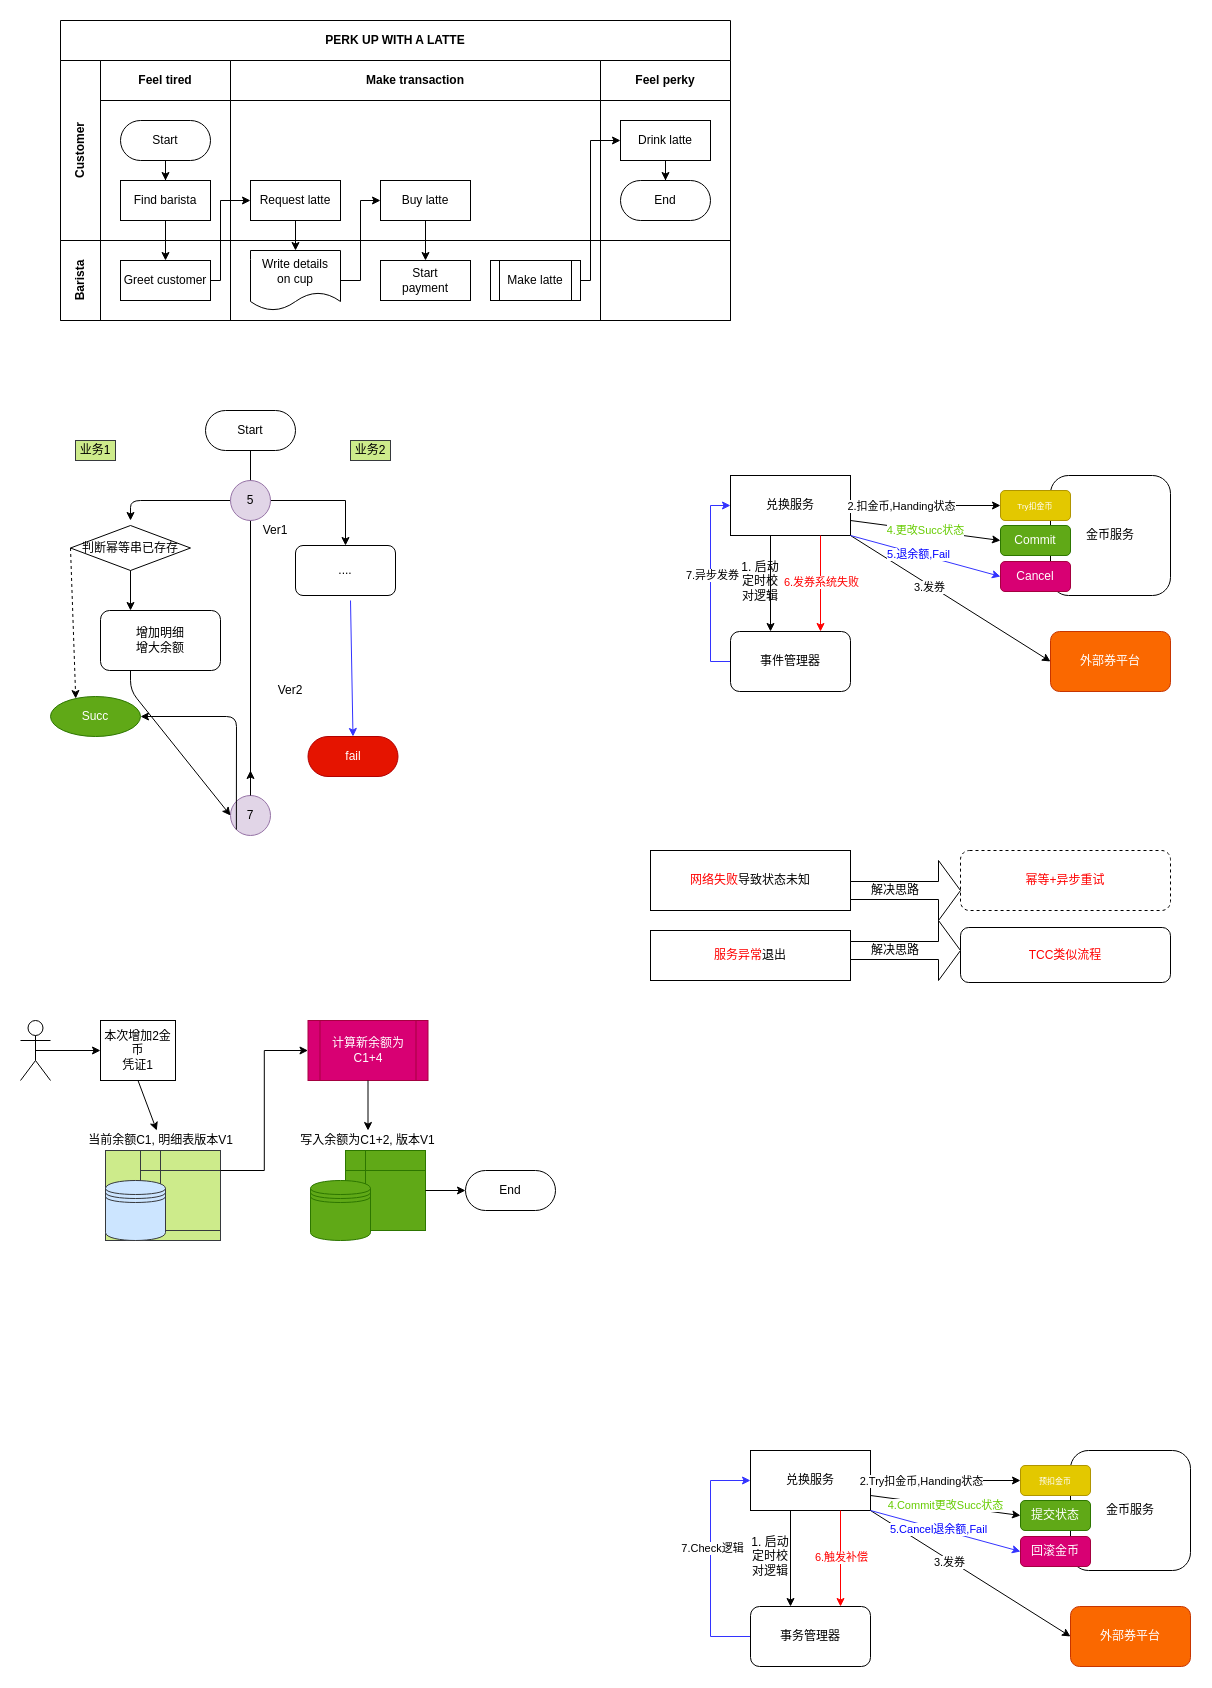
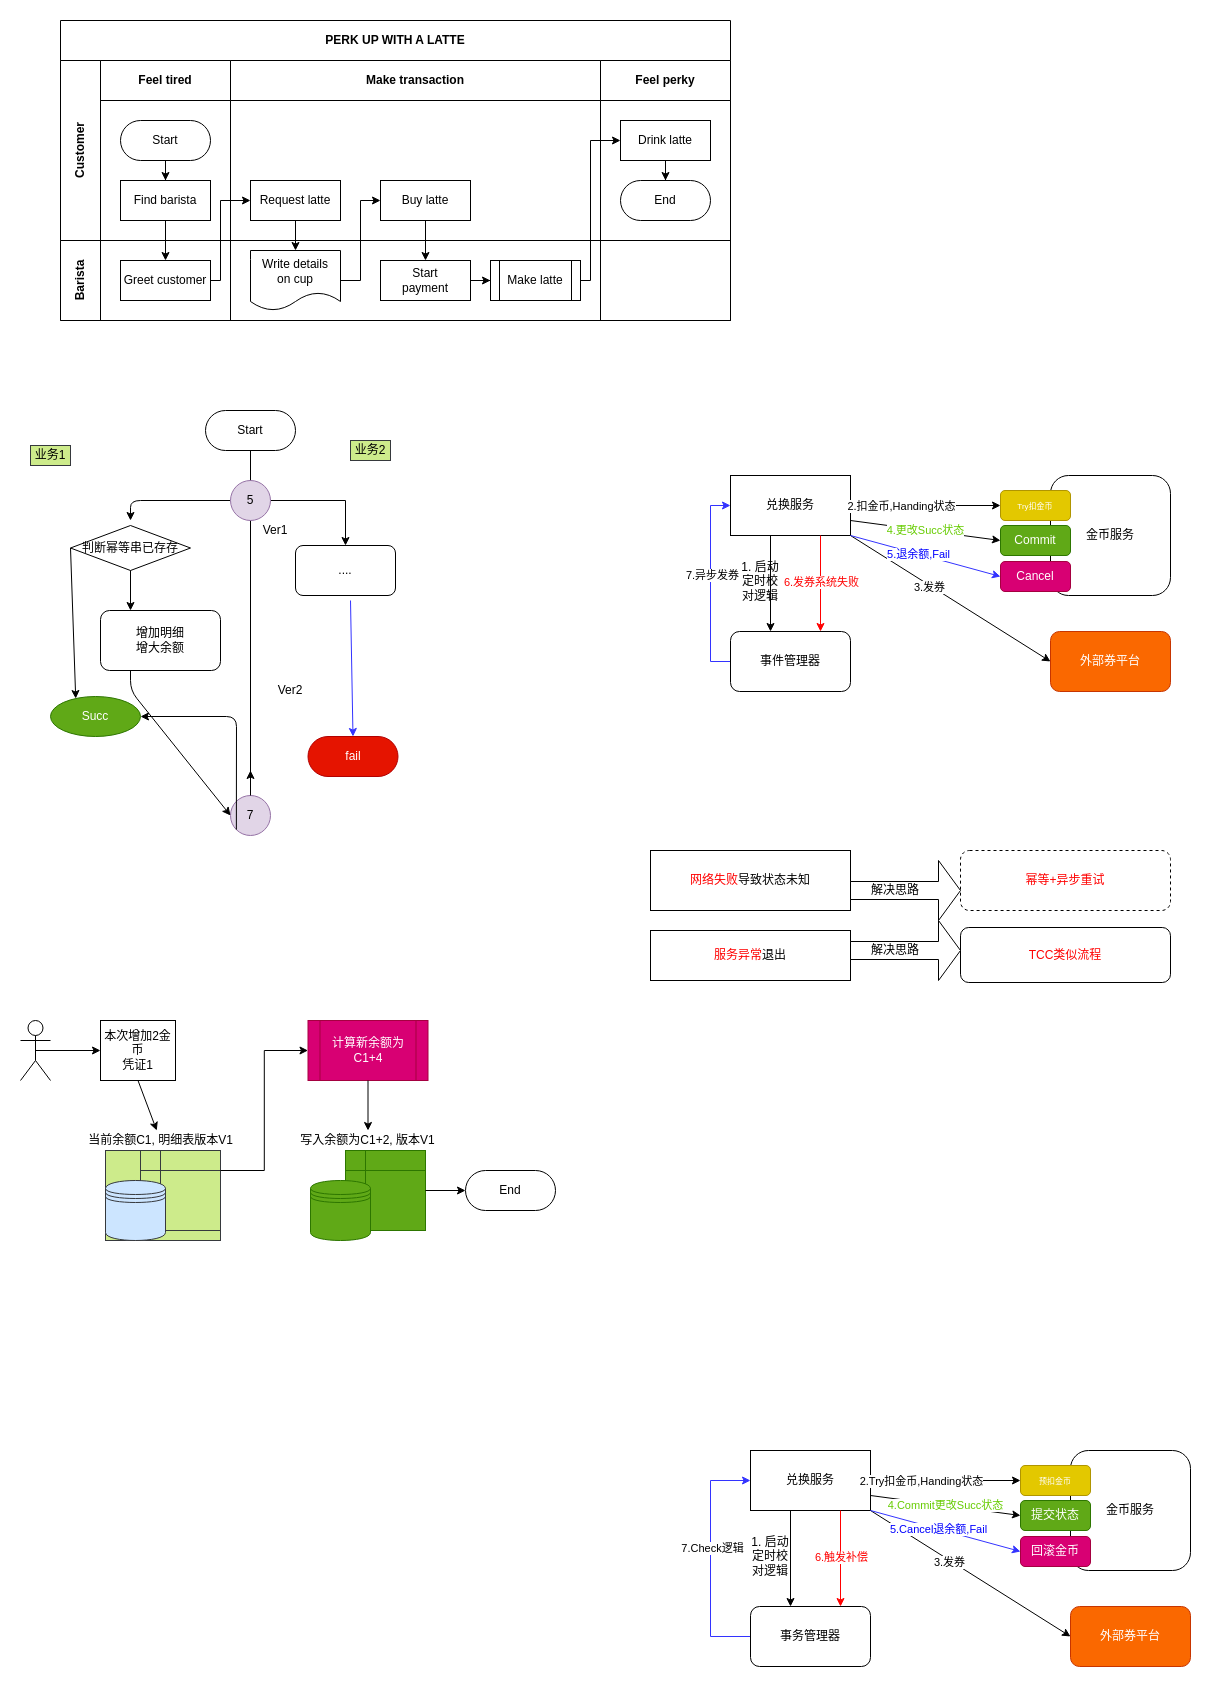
edge "Start payment" -> "Make latte": added
node "业务1": moved (96, 451) -> (51, 456)
edge "判断幂等串已存存" -> "Succ": style dashed -> solid
